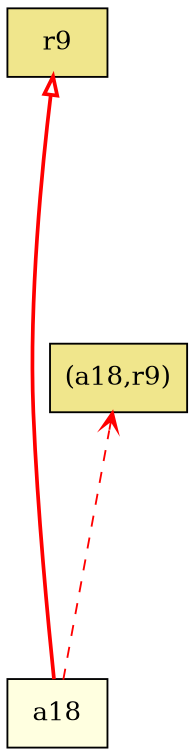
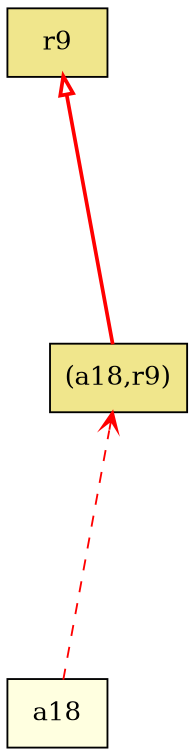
edge "a18" -> "r9": now "(a18,r9)" -> "r9"
